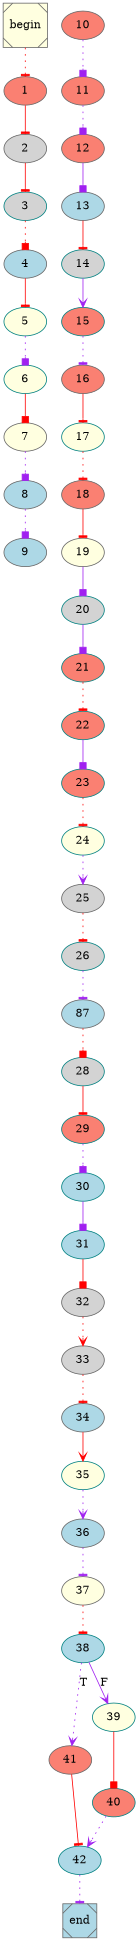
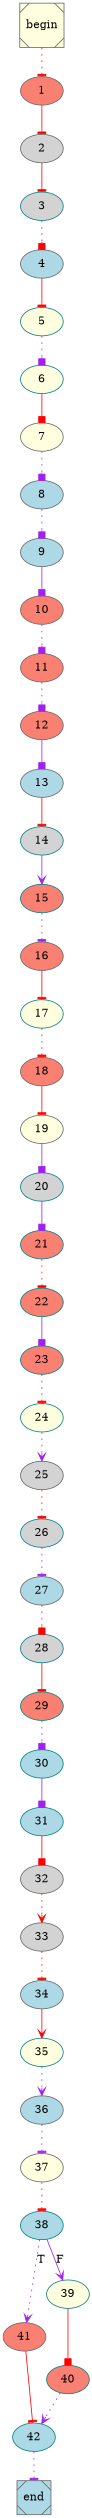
edge "9" -> "10": added
node "87": label "87" -> "27"
